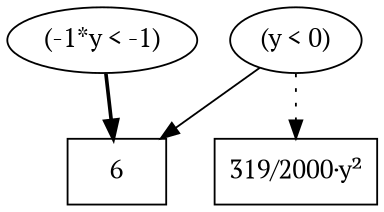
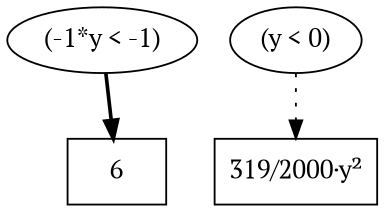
edge "(y < 0)" -> "6": removed
